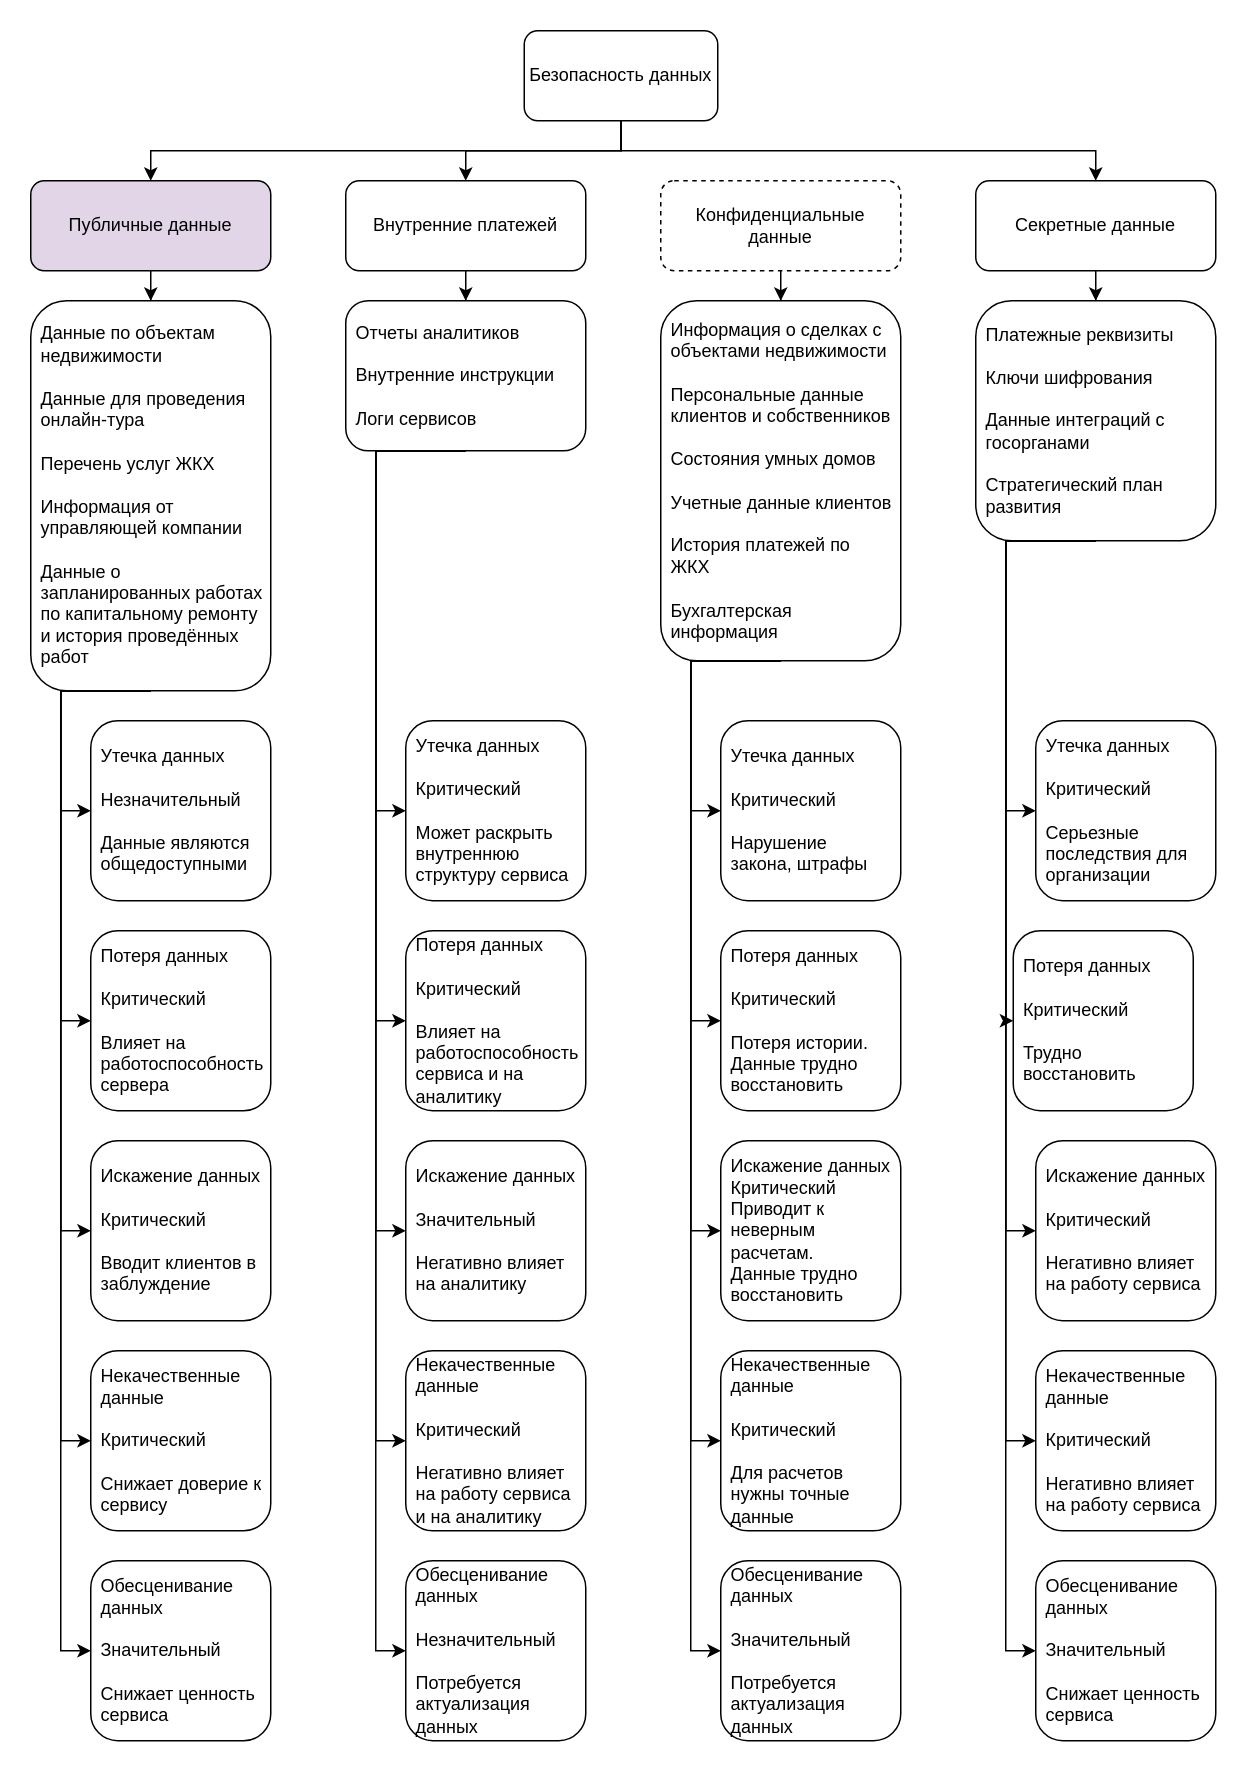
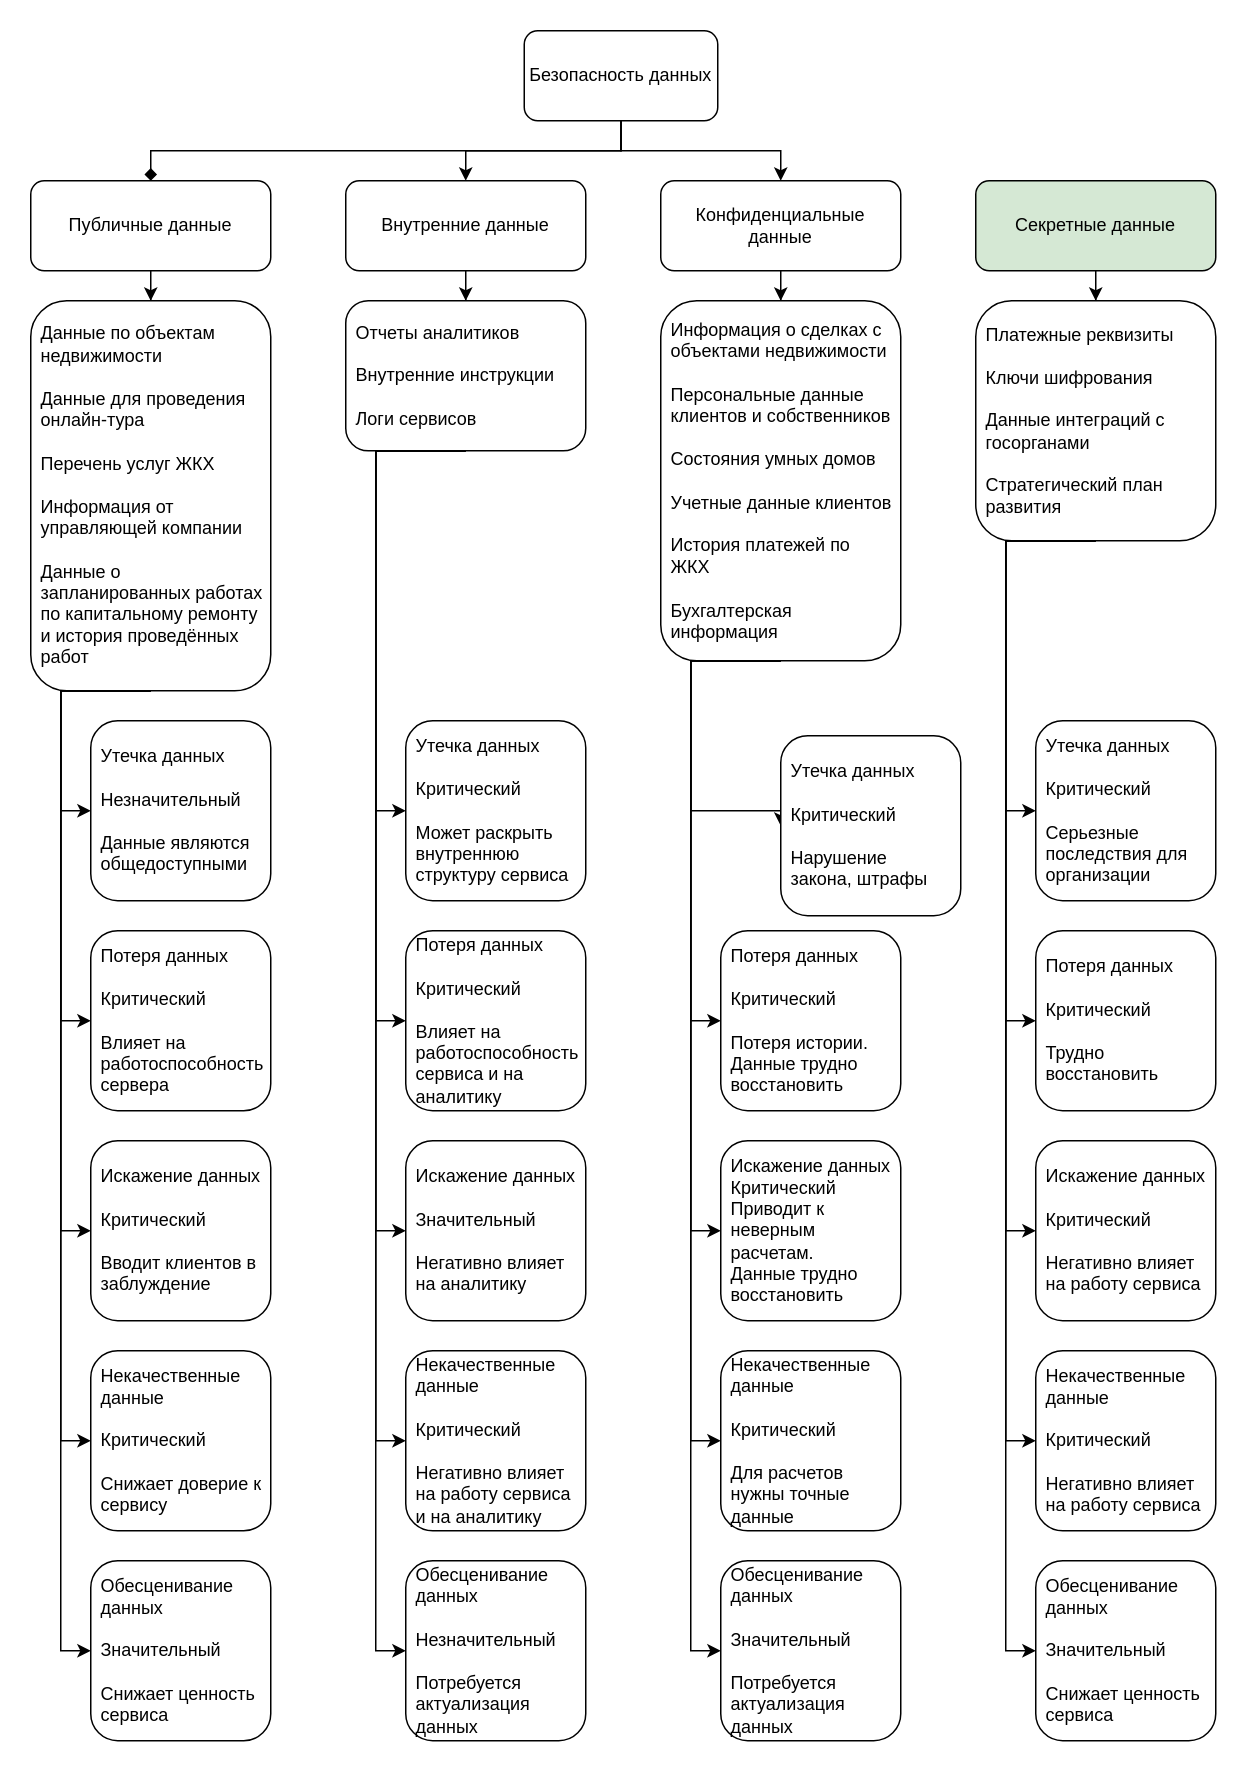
edge "Безопасность данных" -> "Секретные данные": removed
edge "Безопасность данных" -> "Конфиденциальные данные": added
edge "Безопасность данных" -> "Публичные данные": arrowhead classic -> diamond
node "Публичные данные": fillcolor #e1d5e7 -> #ffffff
node "Внутренние платежей": label "Внутренние платежей" -> "Внутренние данные"
node "Конфиденциальные данные": style dashed -> solid
node "Секретные данные": fillcolor #ffffff -> #d5e8d4
node "Утечка данных Критический Нарушение закона, штрафы": moved (811, 811) -> (871, 826)
node "Потеря данных Критический Трудно восстановить": moved (1103, 1021) -> (1126, 1021)
